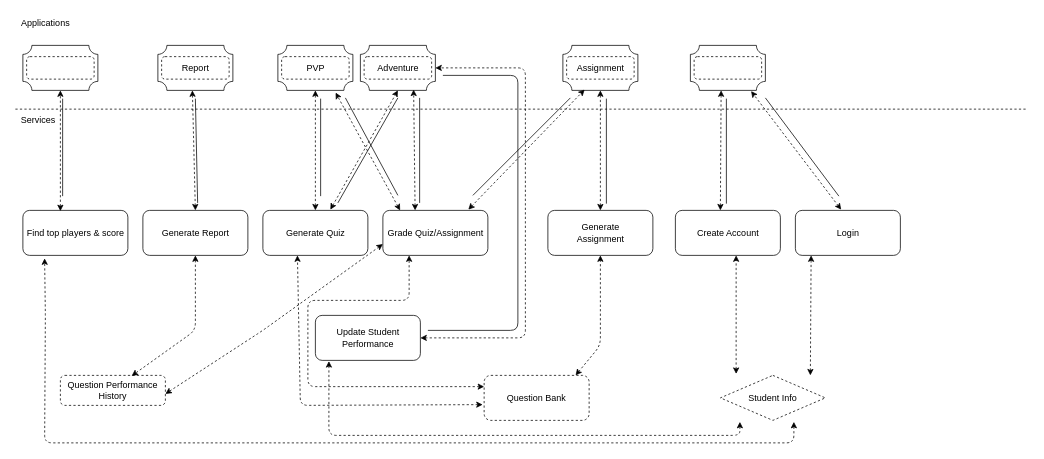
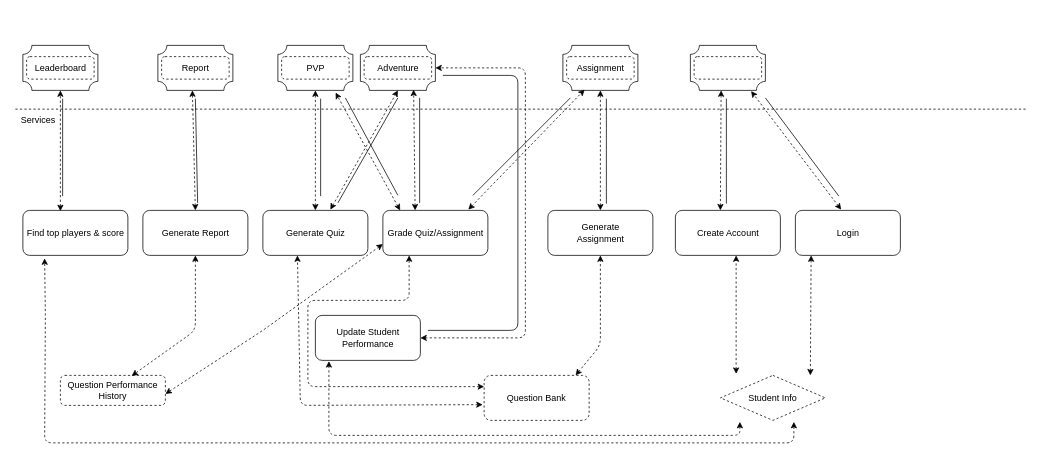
node "Applications": removed
node "Leaderboard": added
